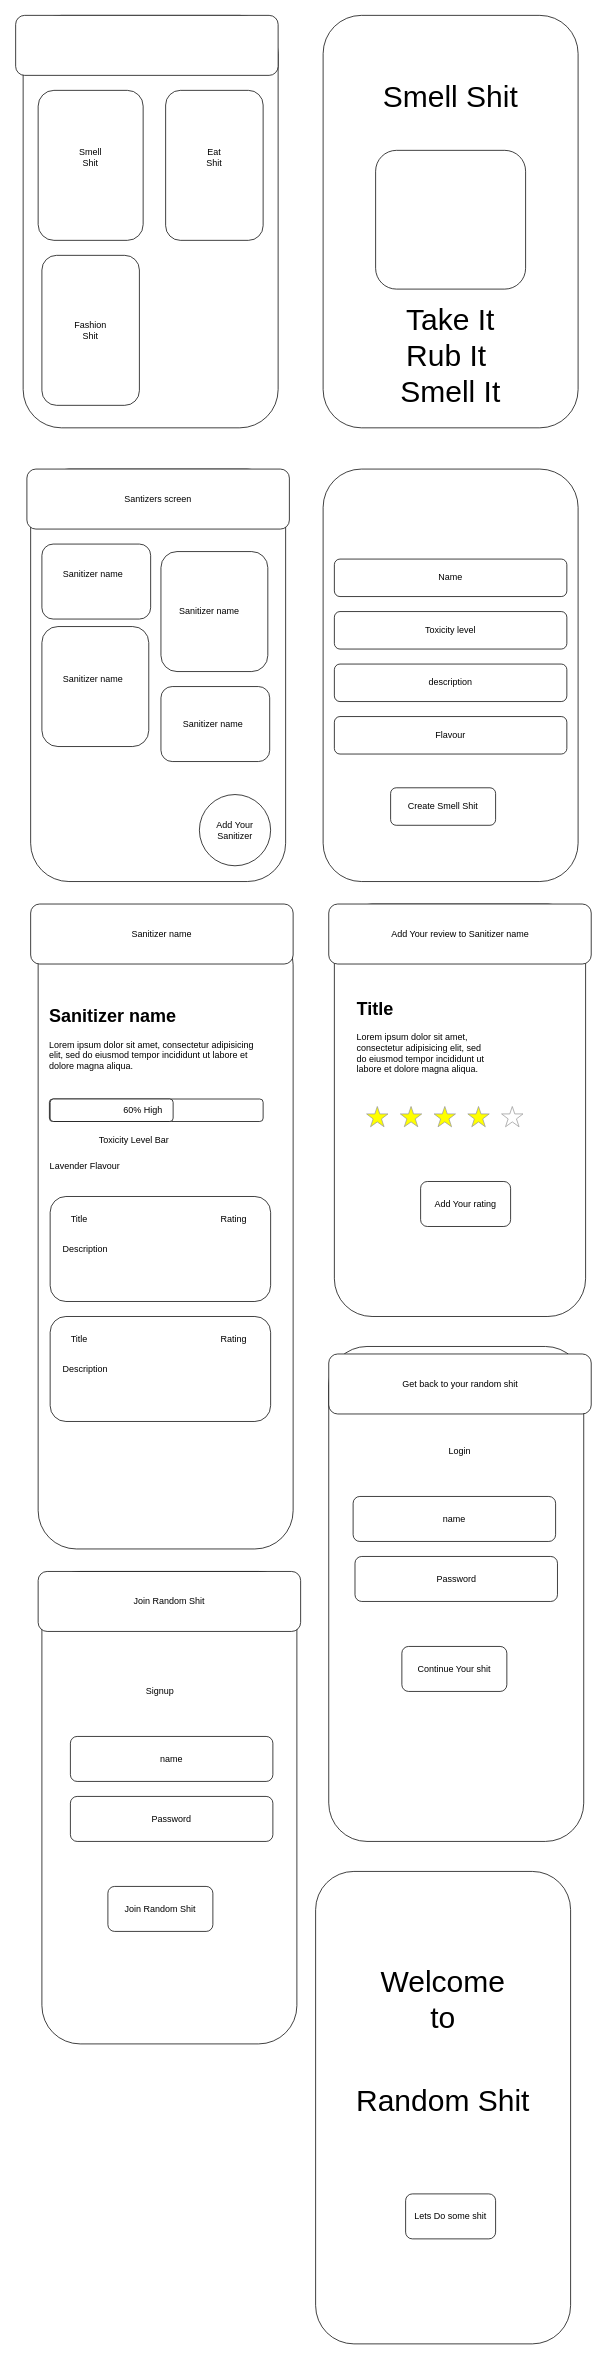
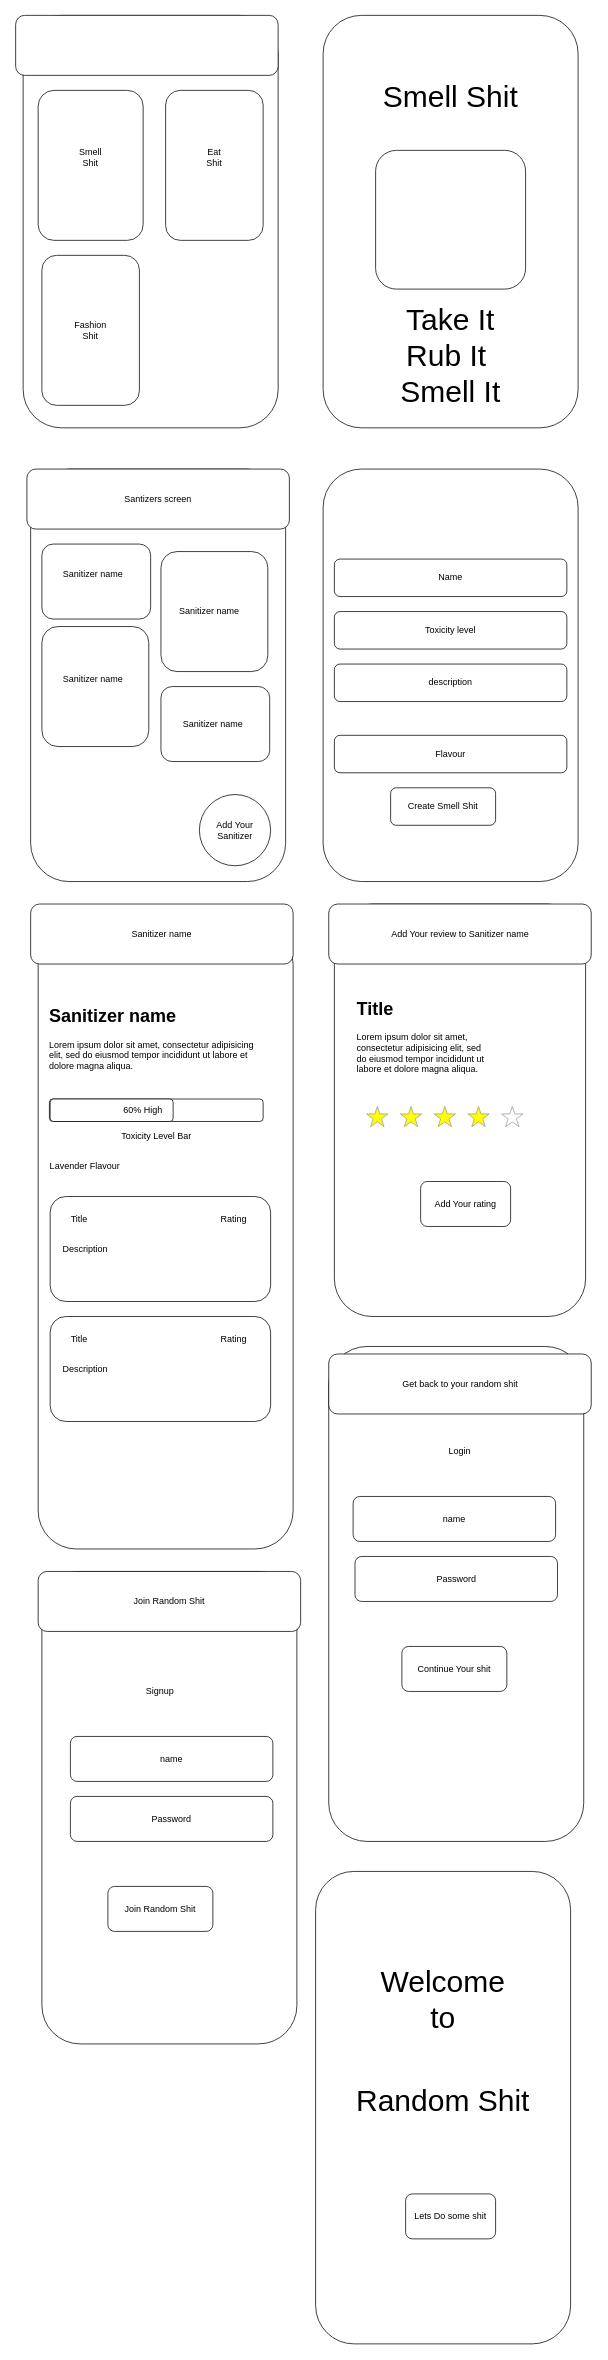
node "Flavour": moved (450, 735) -> (450, 754)
node "Toxicity Level Bar": moved (134, 1140) -> (156, 1137)
